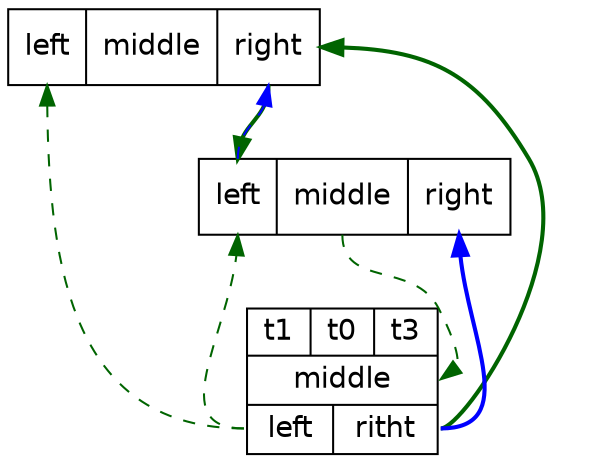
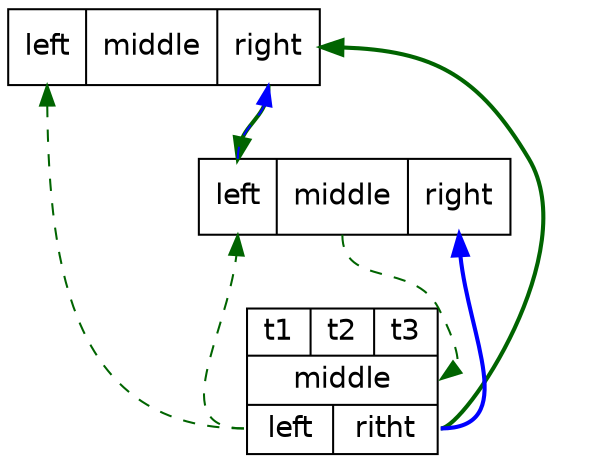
node "t1": text "t0" -> "t2"
